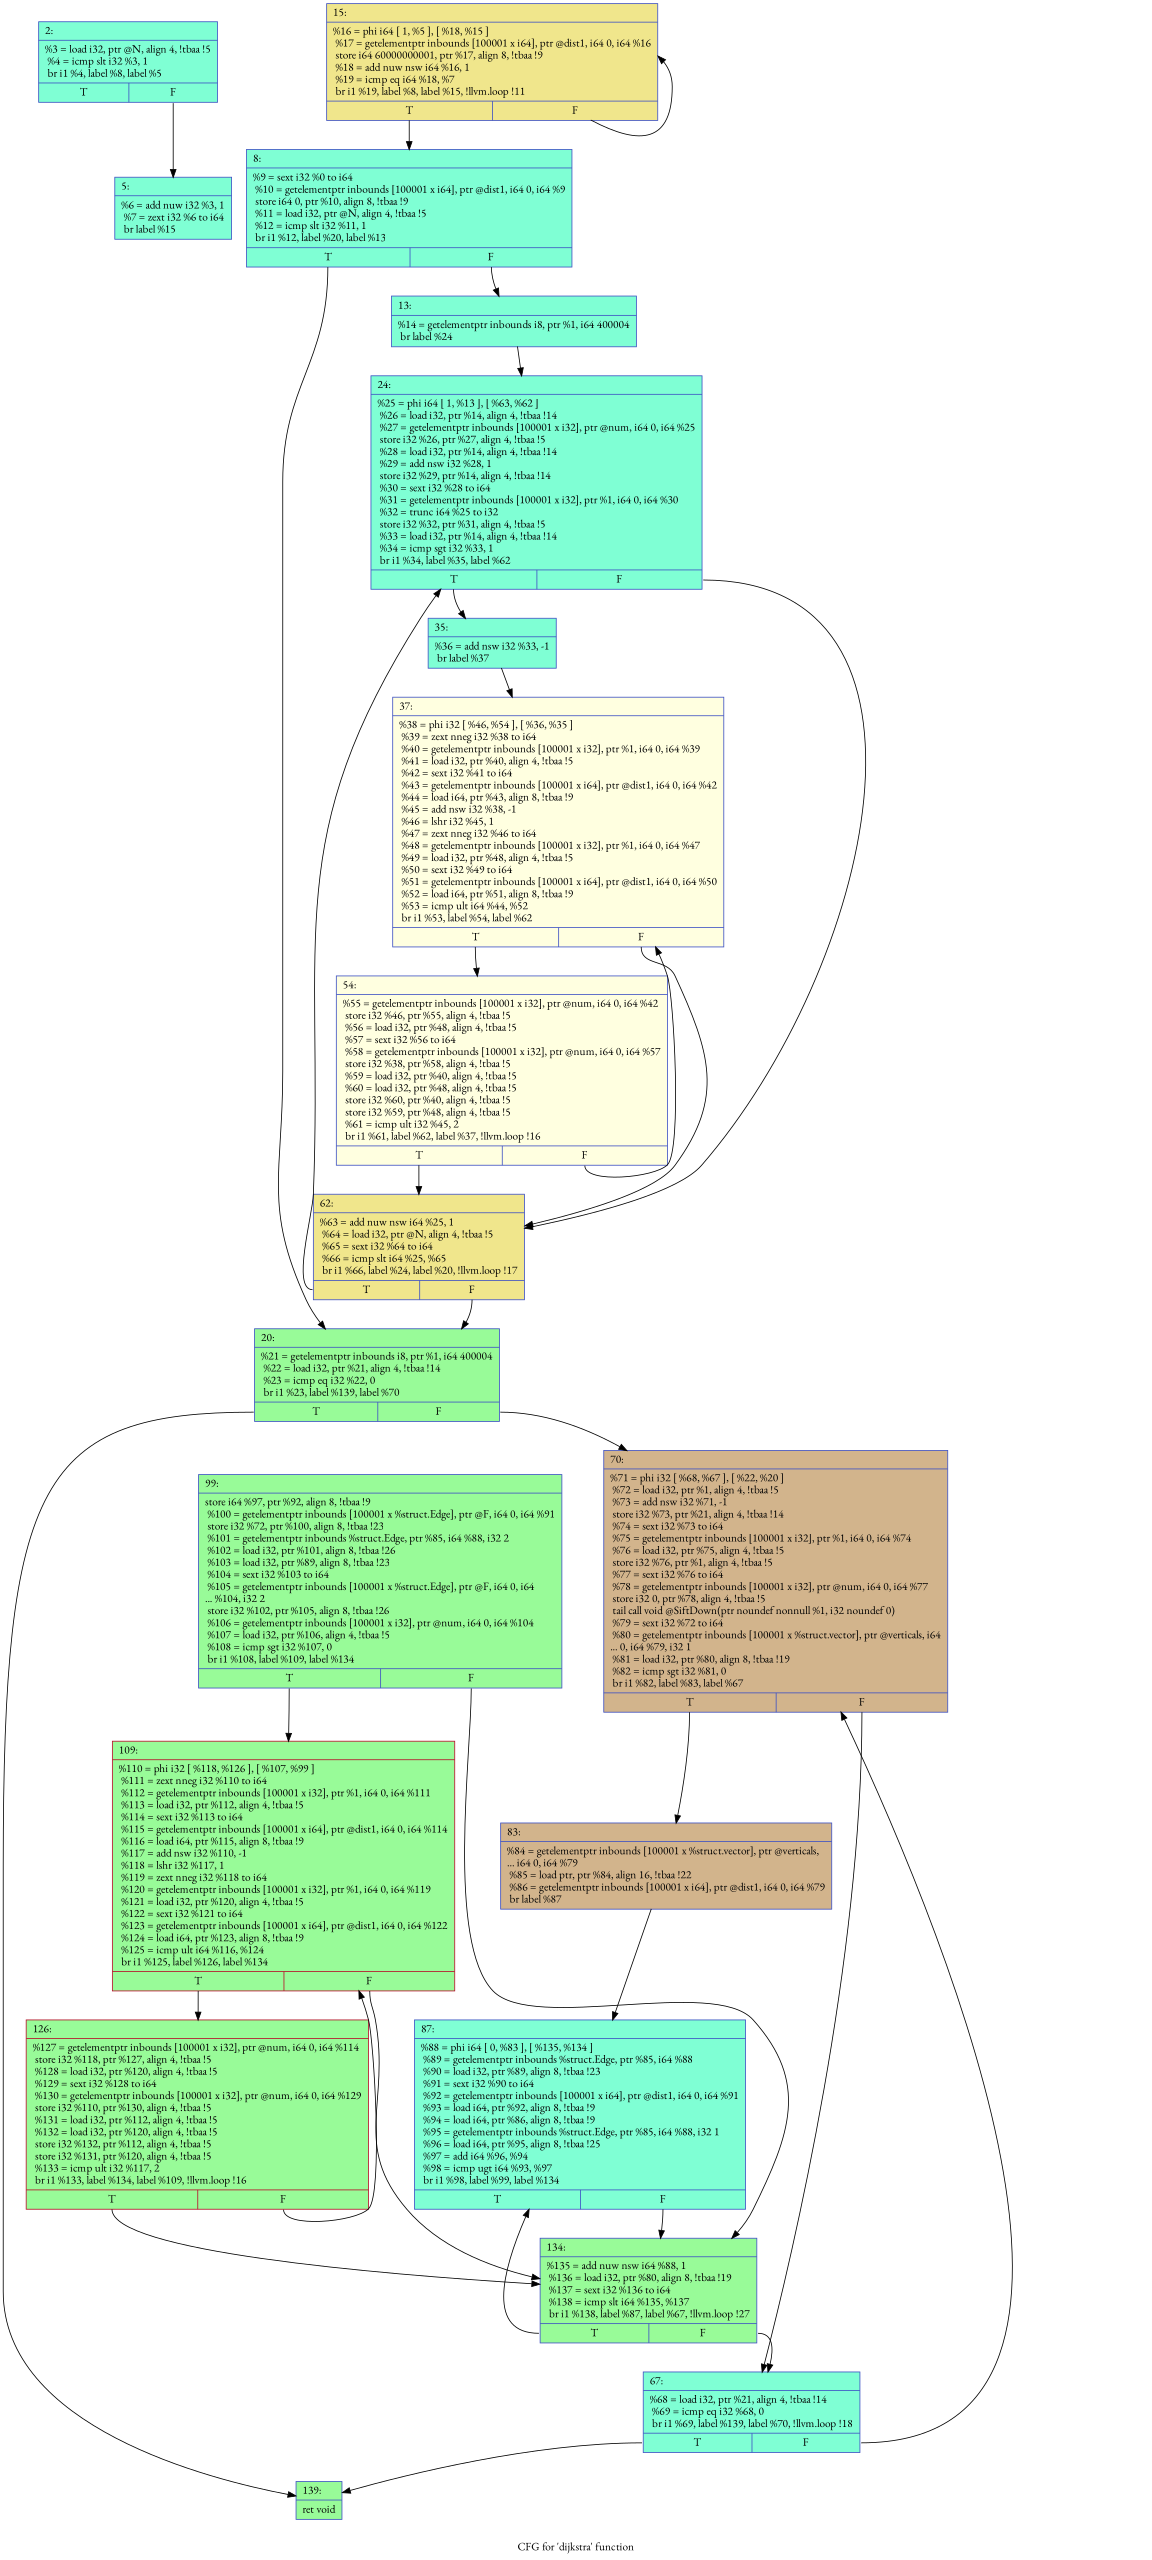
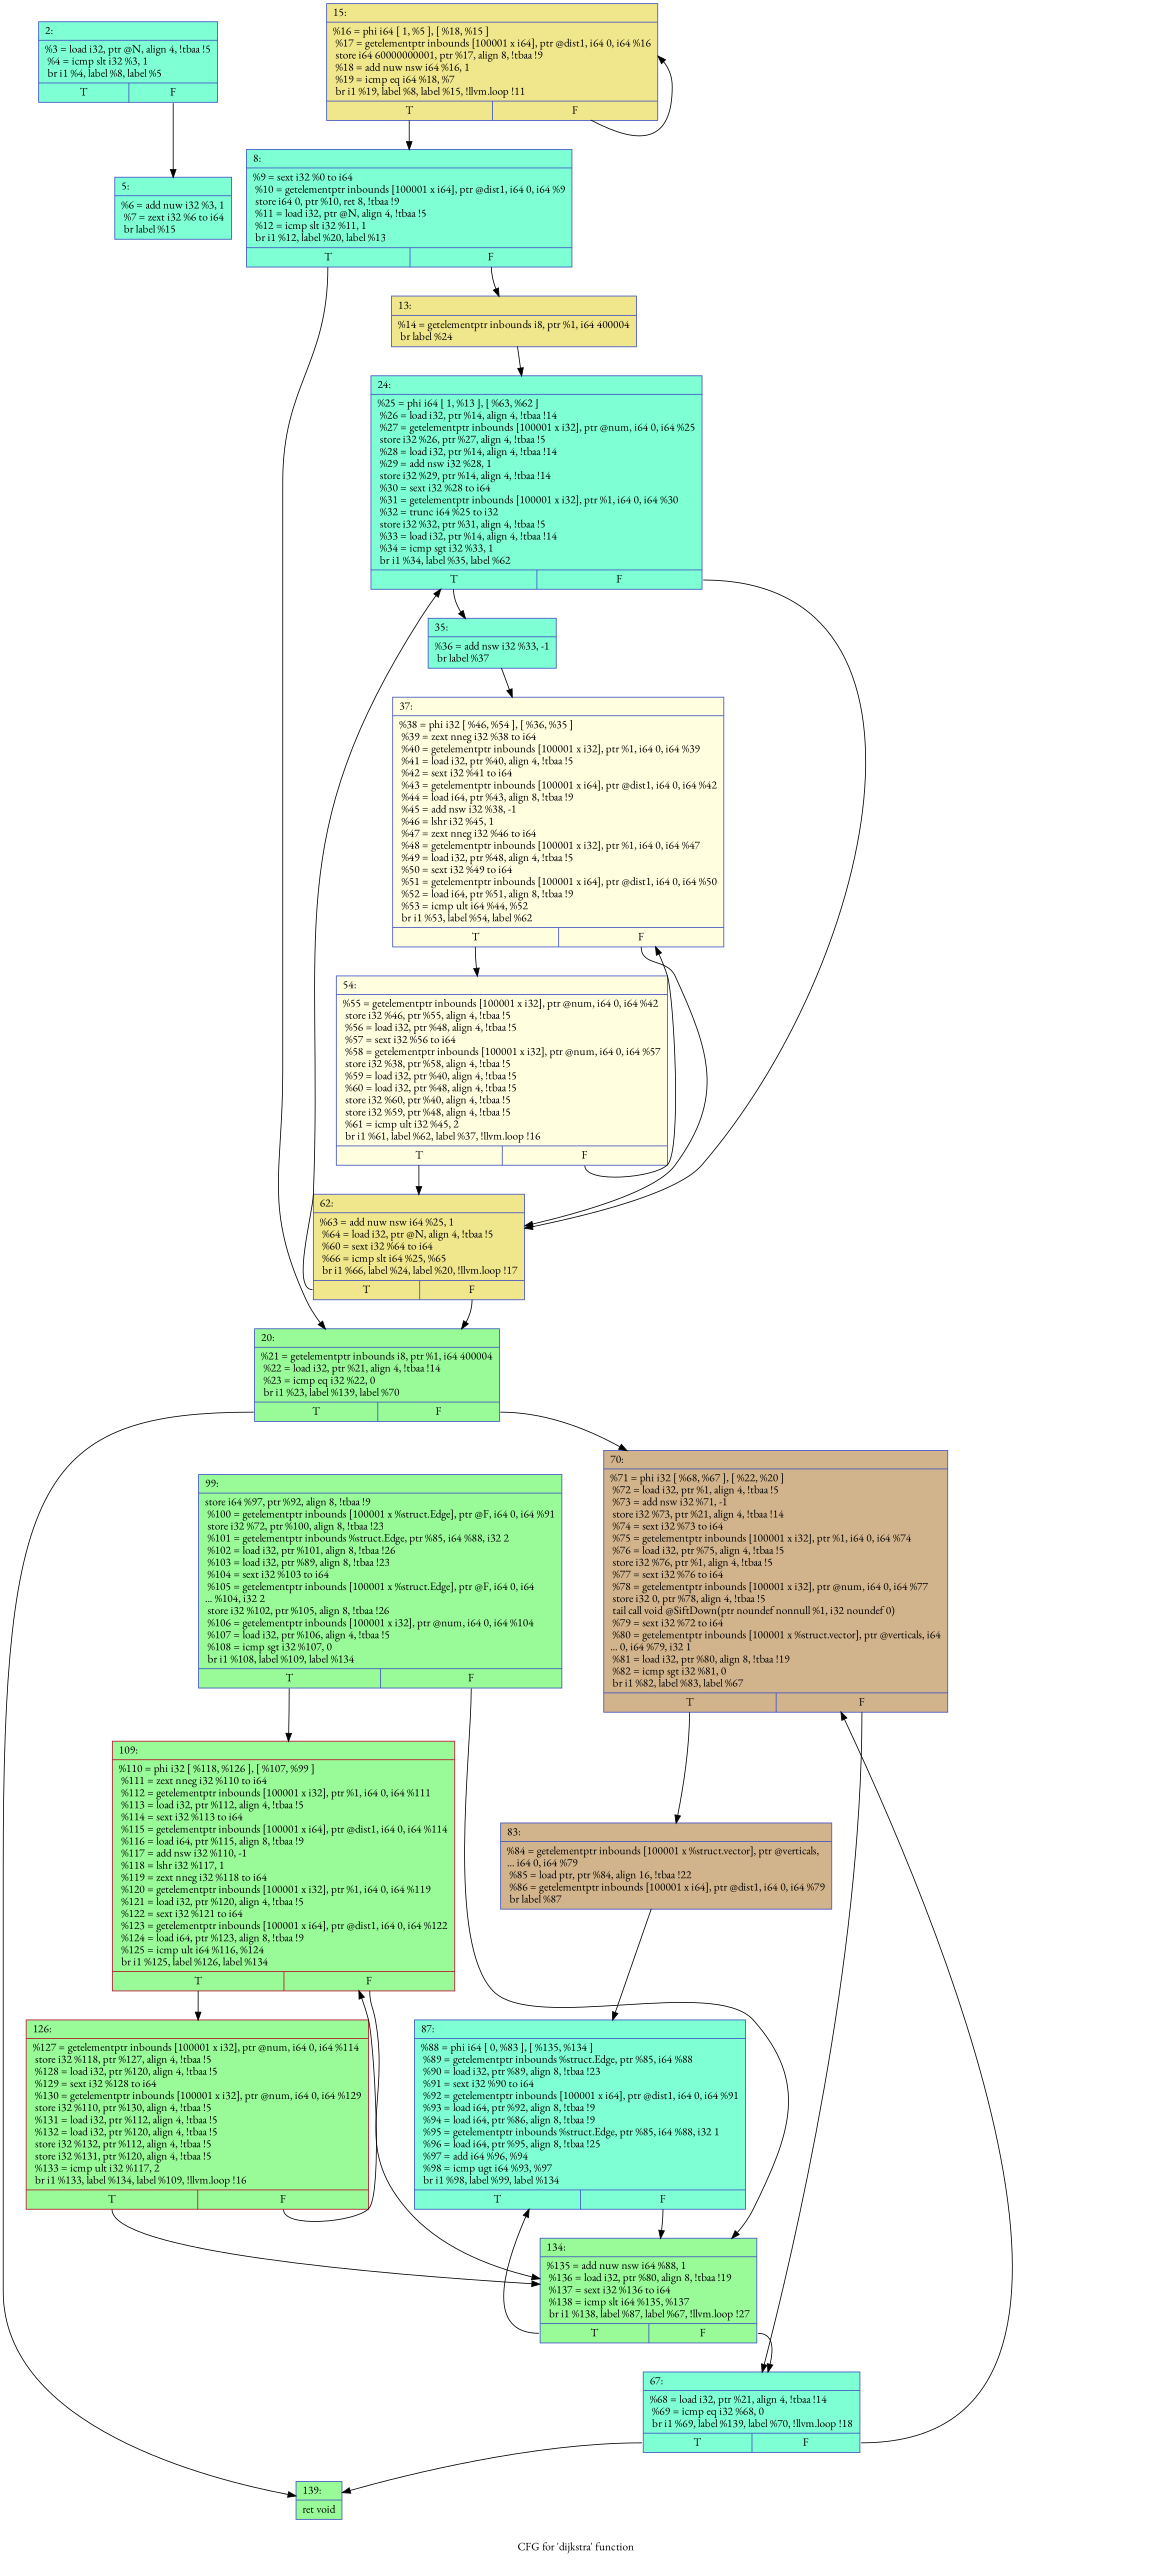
node "8:": text "store i64 0, ptr %10, align 8, !tbaa !9" -> "store i64 0, ptr %10, ret 8, !tbaa !9"
node "13:": fillcolor aquamarine -> khaki
node "62:": text "%65 = sext i32 %64 to i64" -> "%60 = sext i32 %64 to i64"
